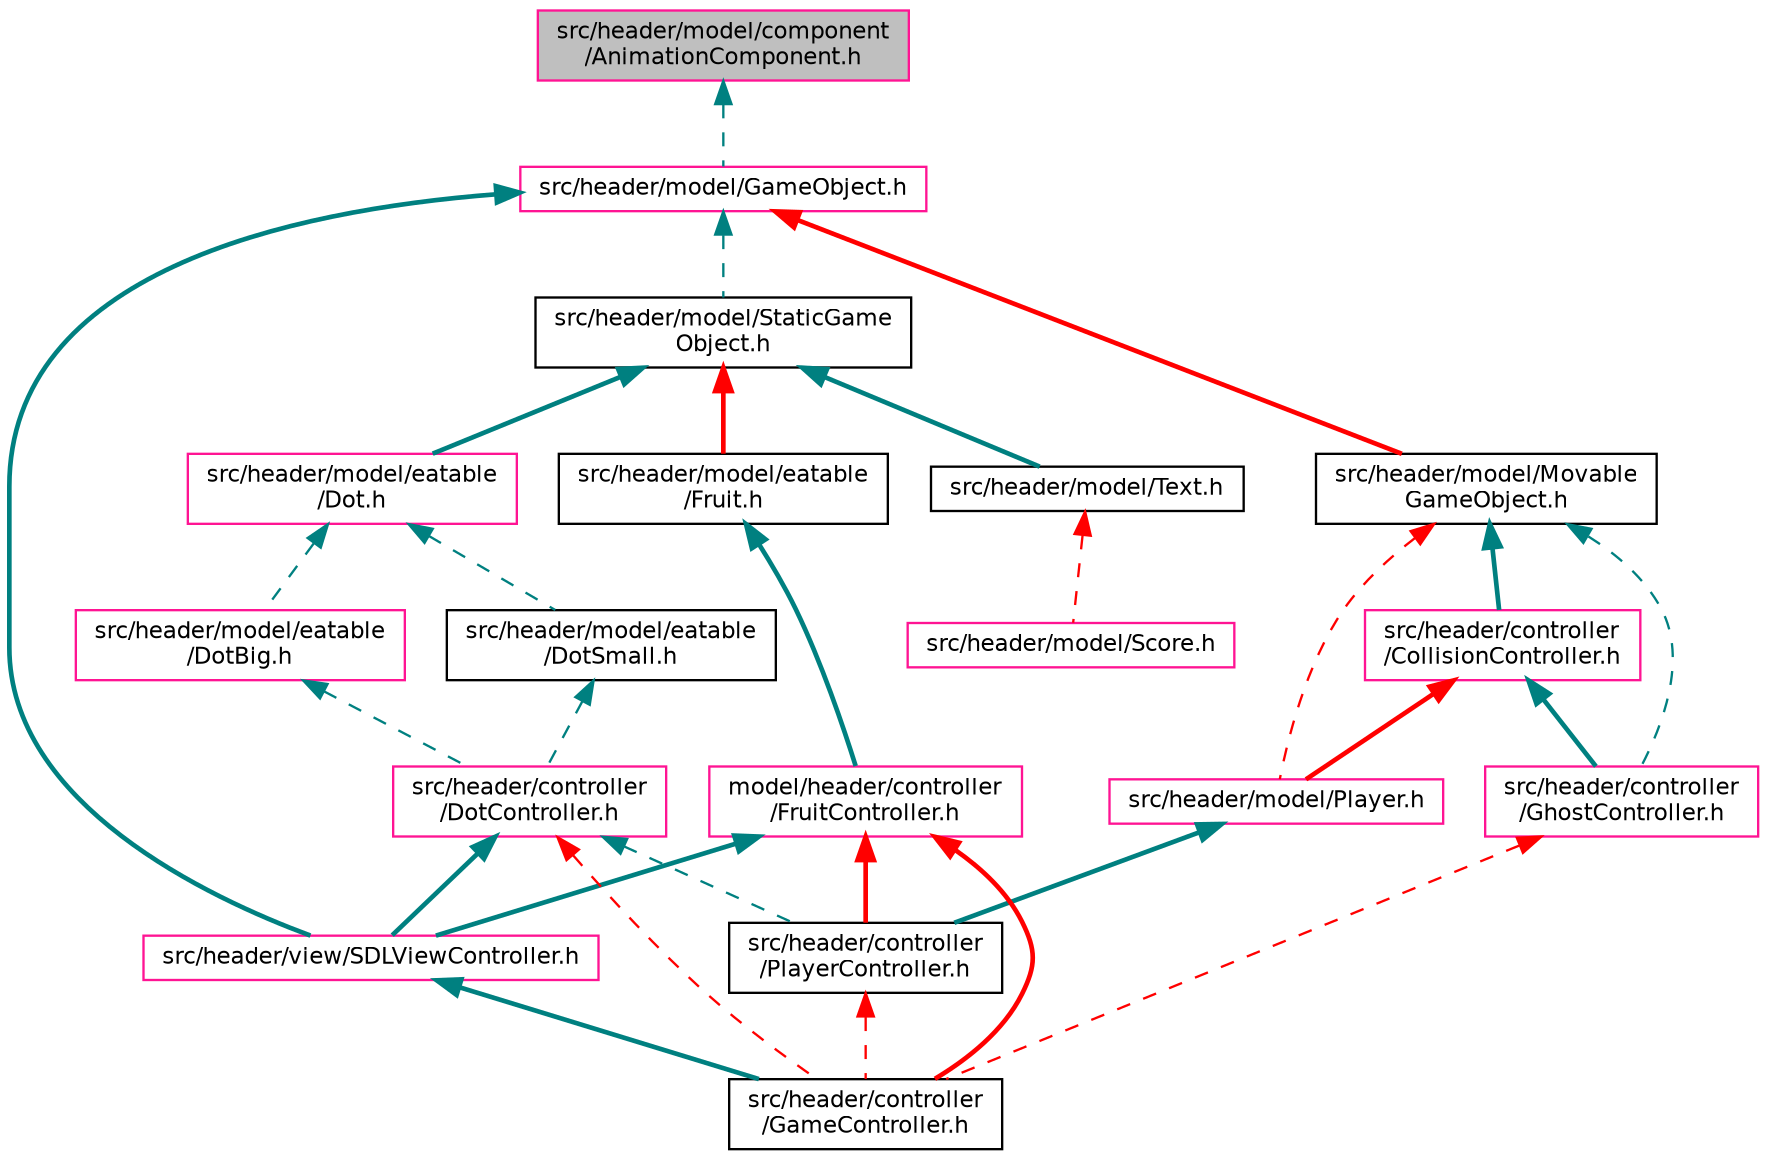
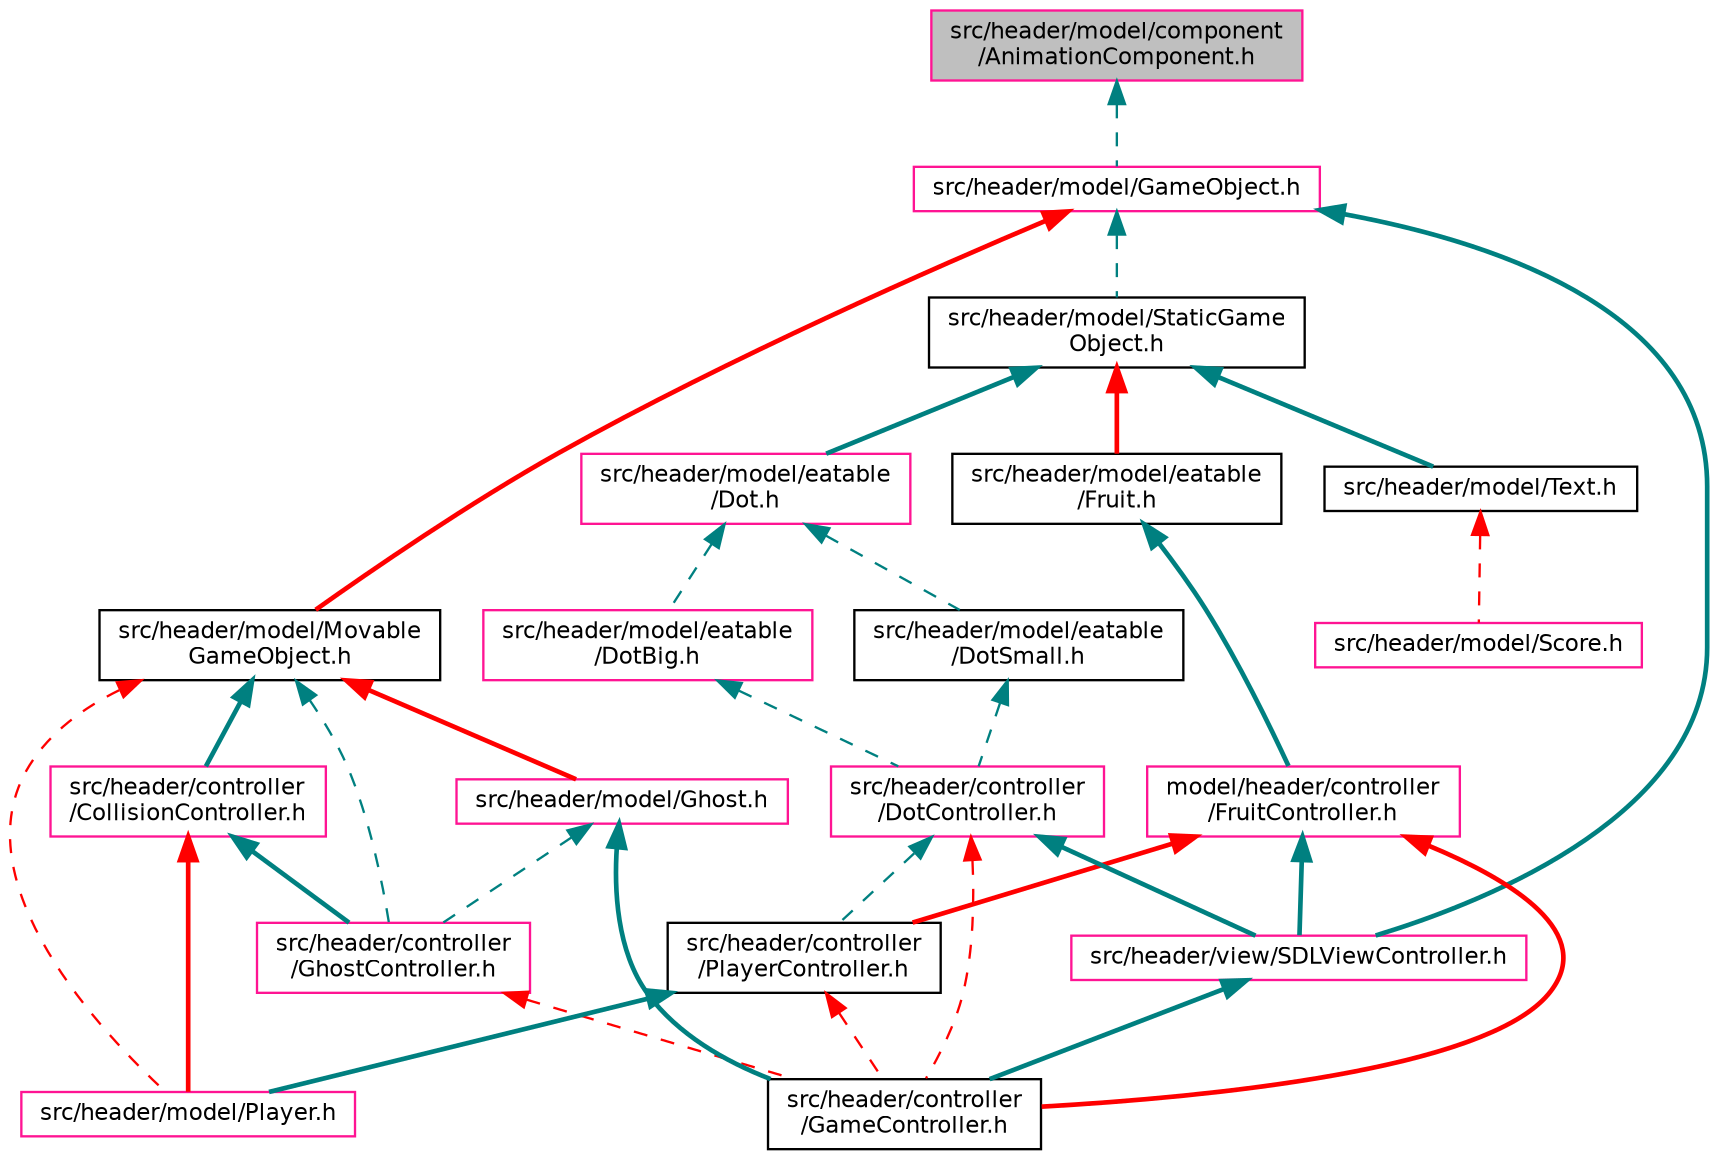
node "src/header/model/Ghost.h": added
edge "src/header/controller /PlayerController.h" -> "src/header/model/Player.h": reversed
